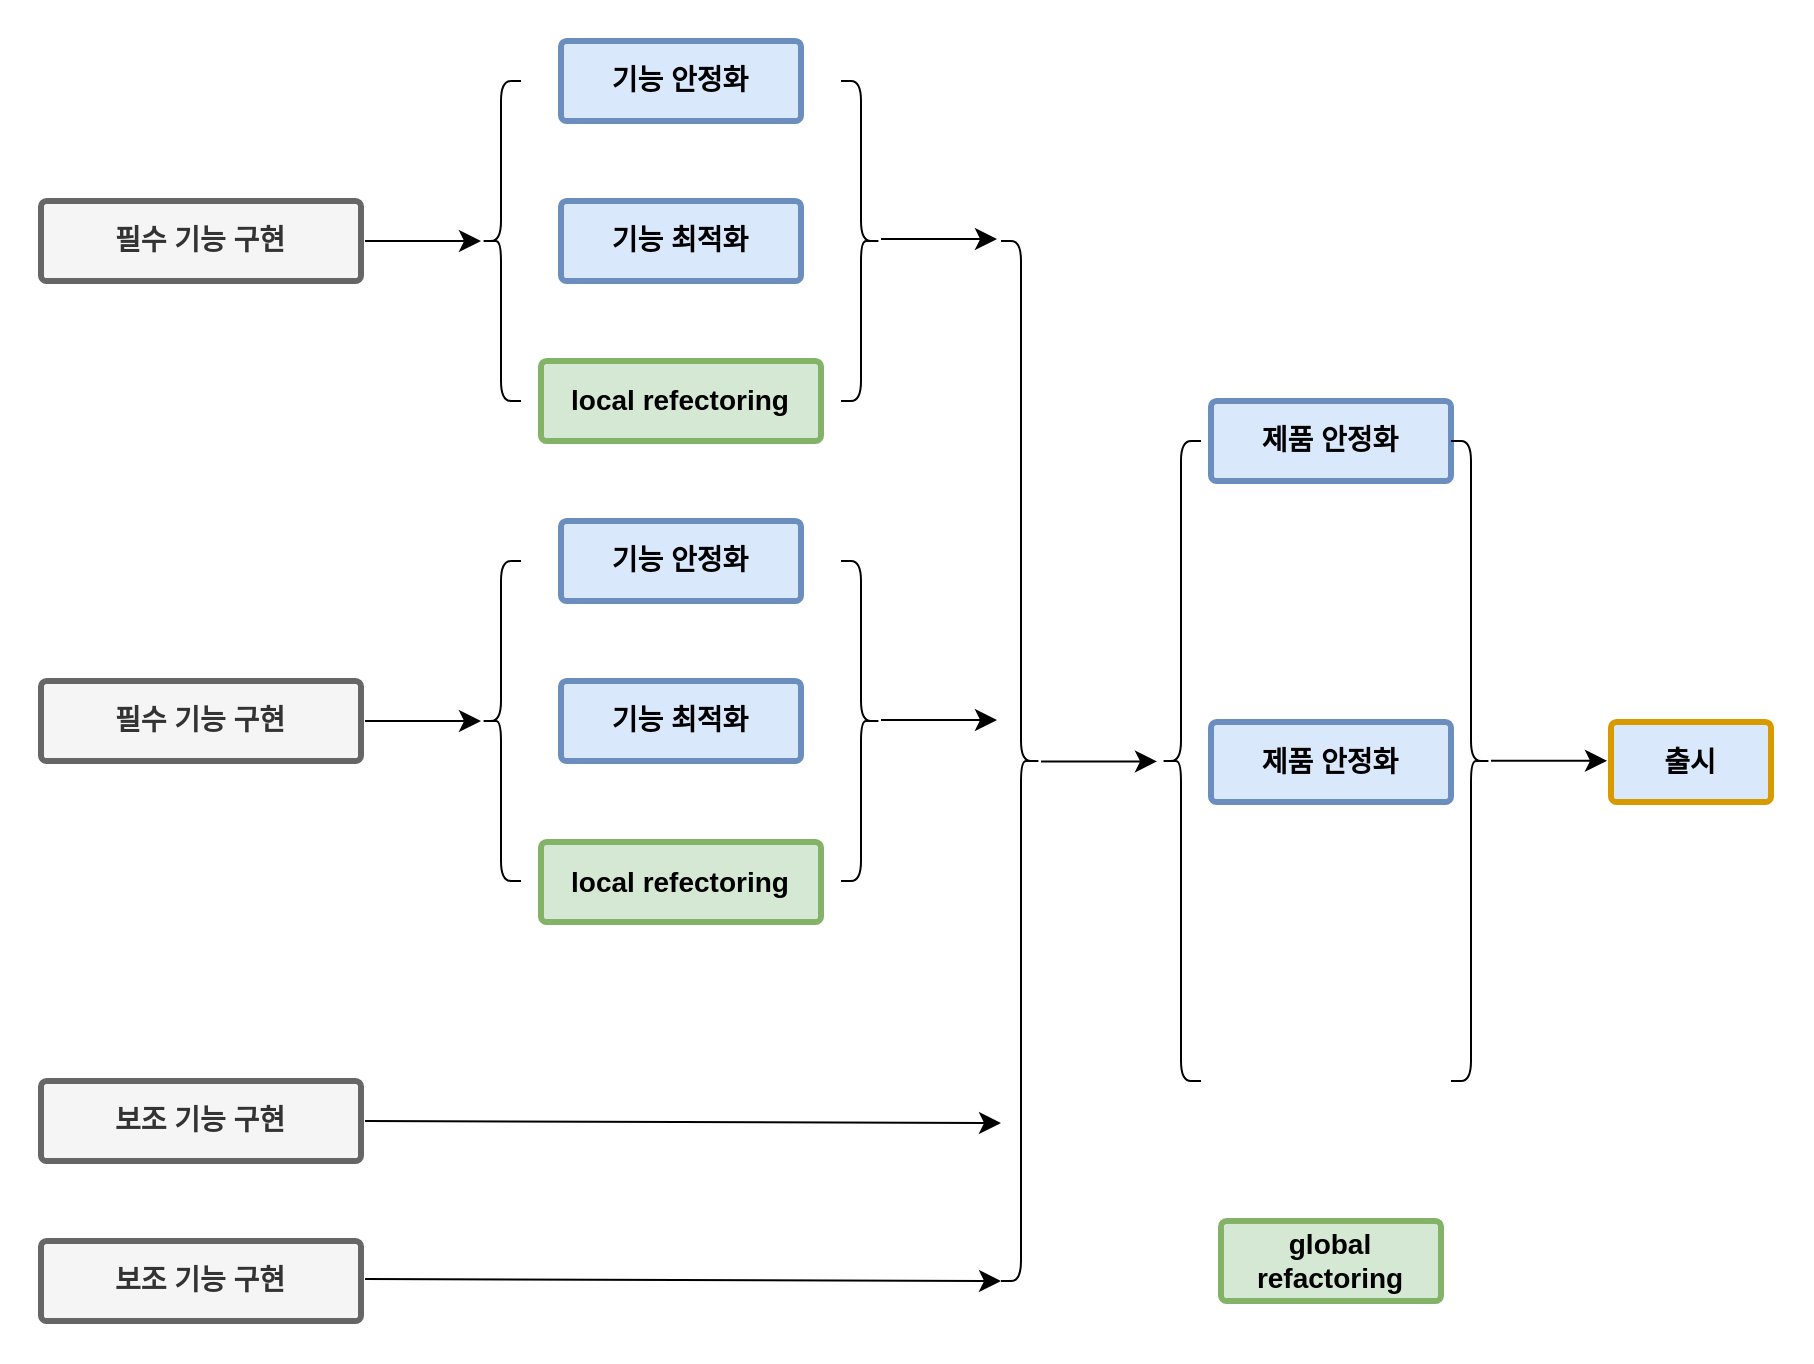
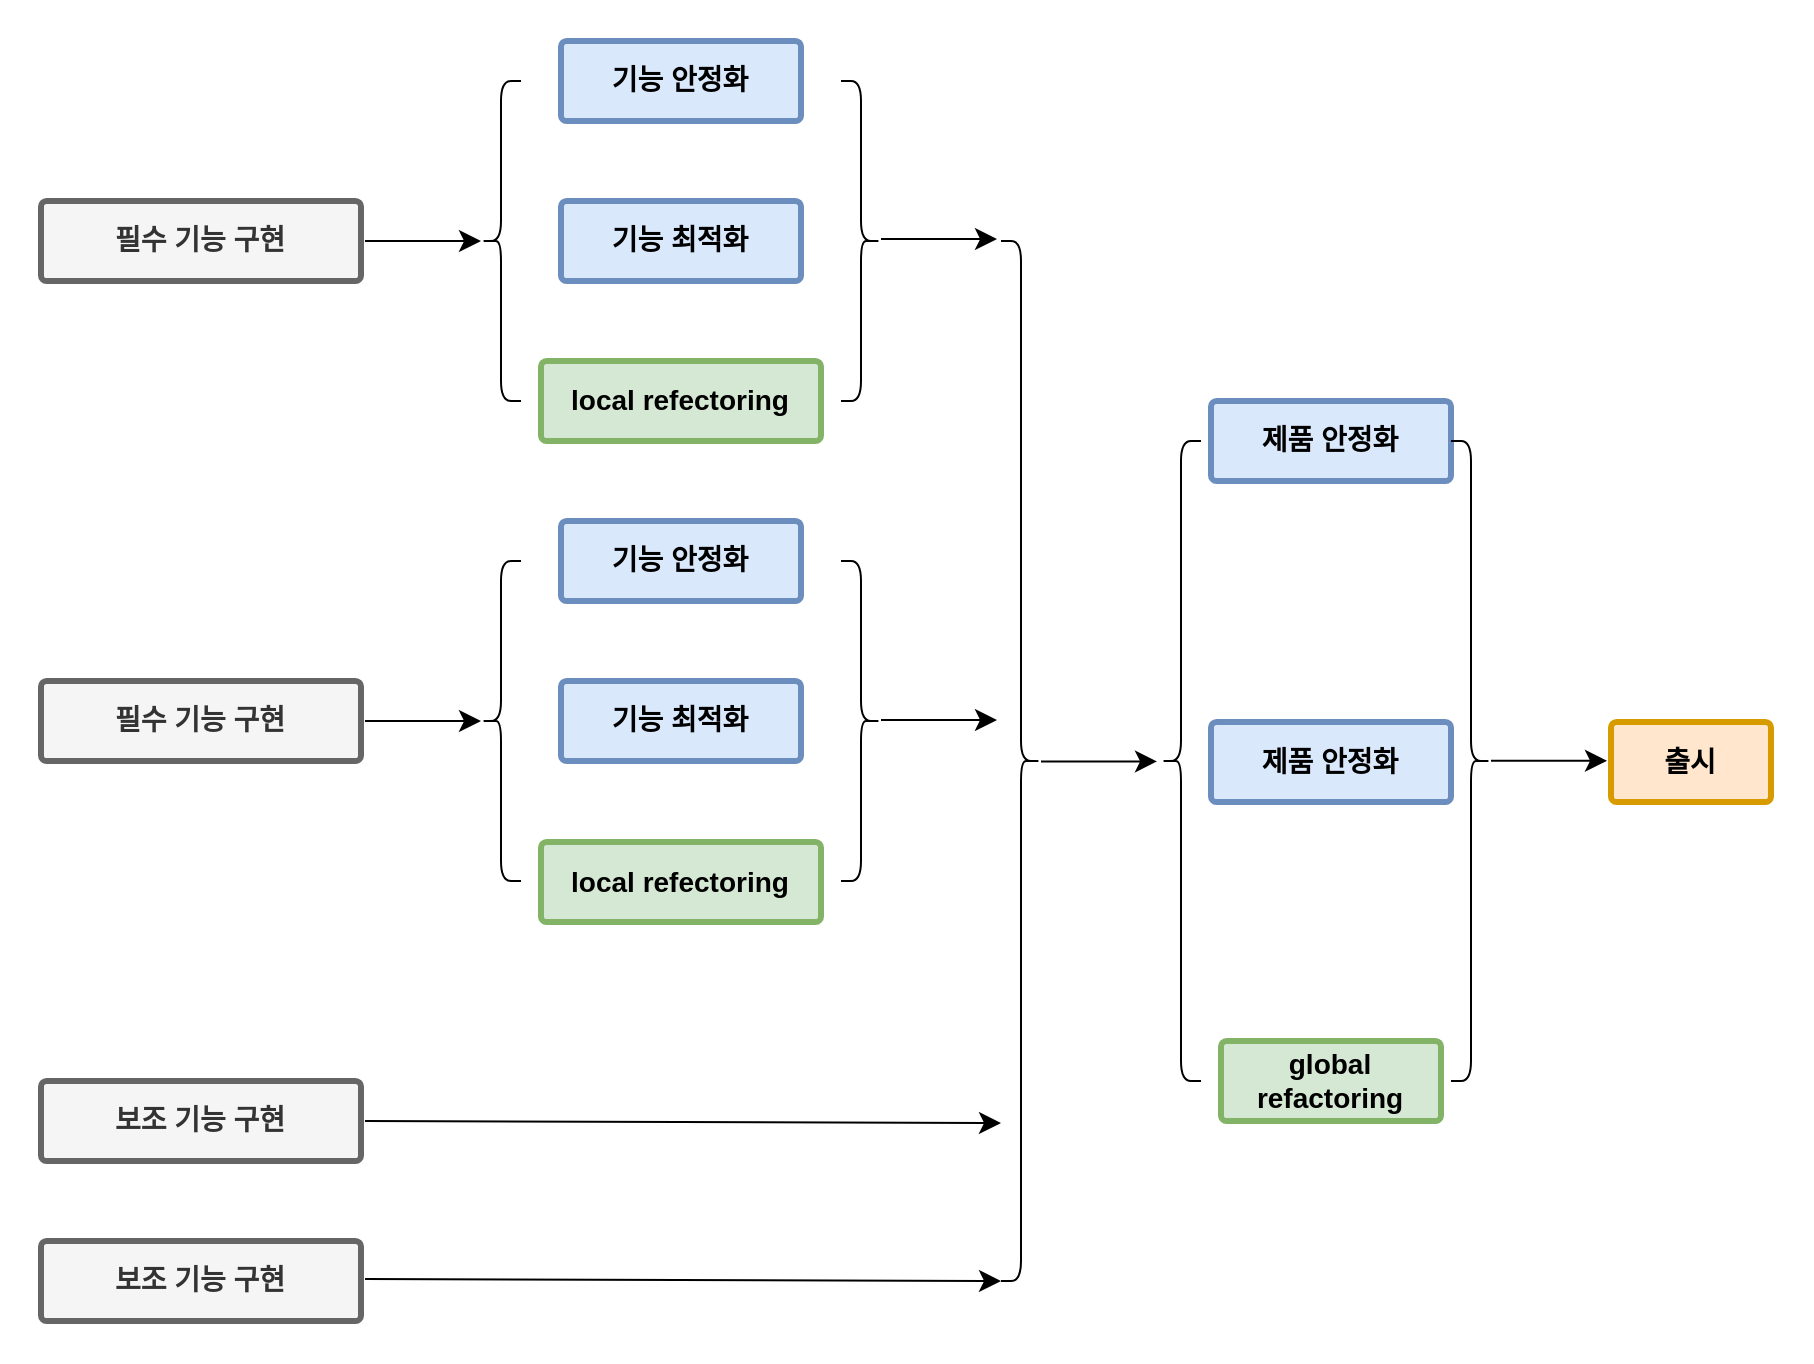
node "출시": fillcolor #dae8fc -> #ffe6cc
node "global refactoring": moved (1331, 1261) -> (1331, 1081)
